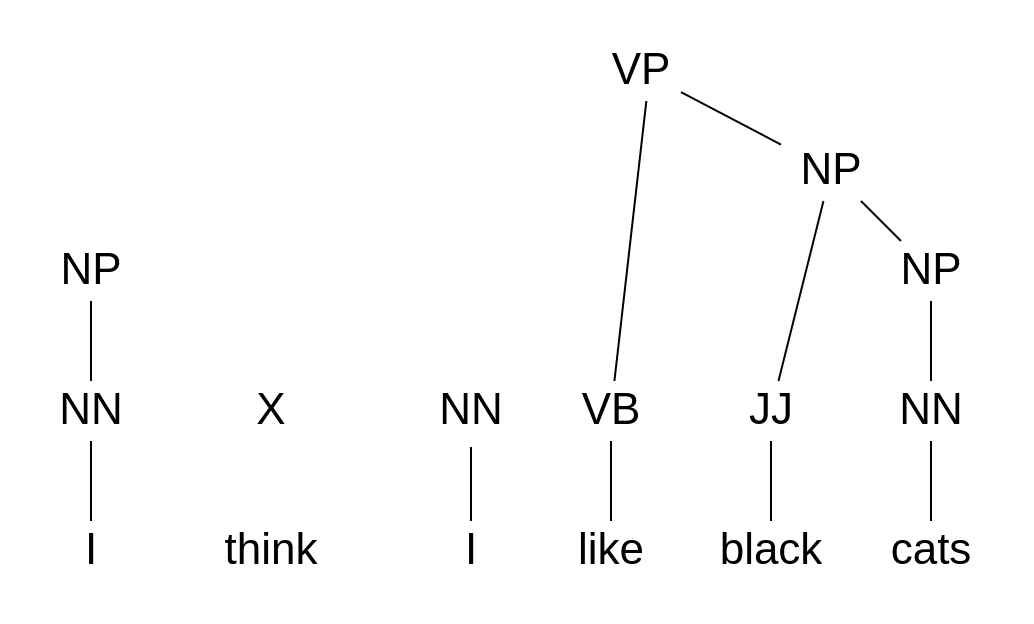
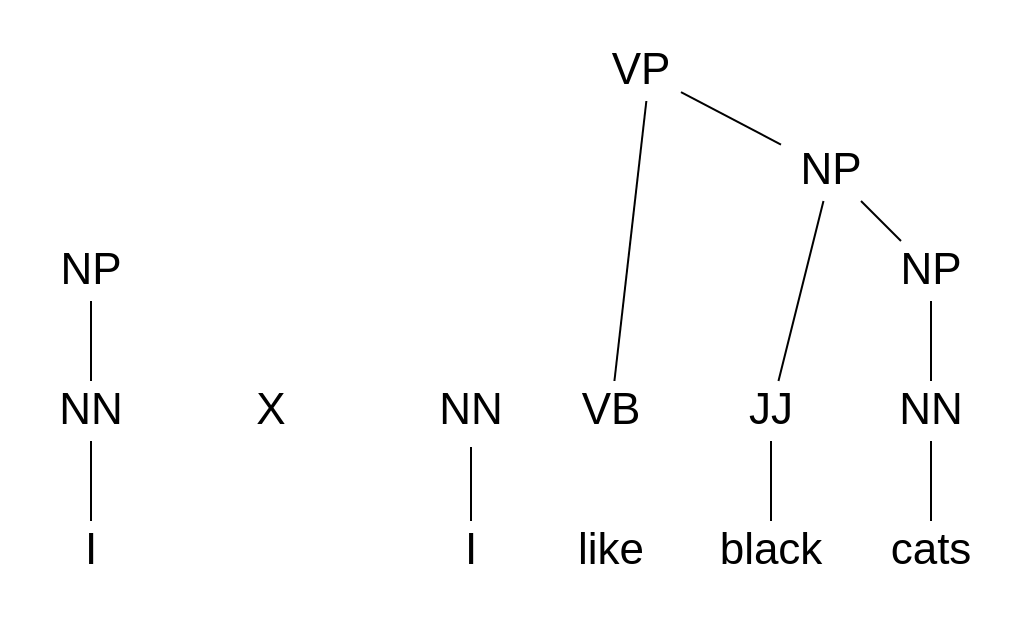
edge "VB" -- "like": removed
node "think": removed
